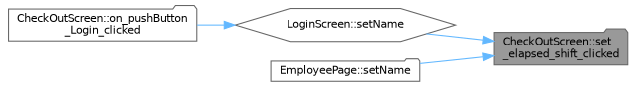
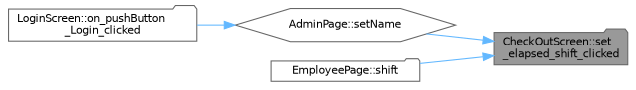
node "CheckOutScreen::on_pushButton _Login_clicked": label "CheckOutScreen::on_pushButton _Login_clicked" -> "LoginScreen::on_pushButton _Login_clicked"
node "LoginScreen::setName": label "LoginScreen::setName" -> "AdminPage::setName"
node "EmployeePage::setName": label "EmployeePage::setName" -> "EmployeePage::shift"
